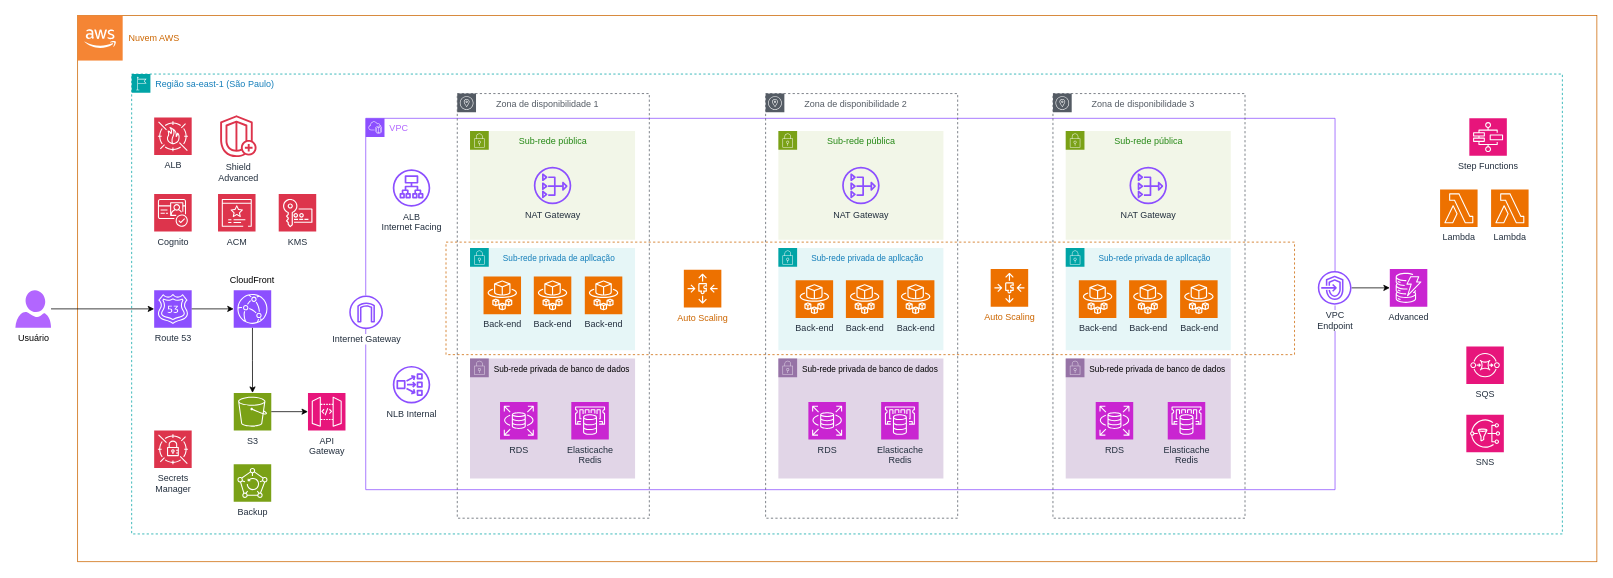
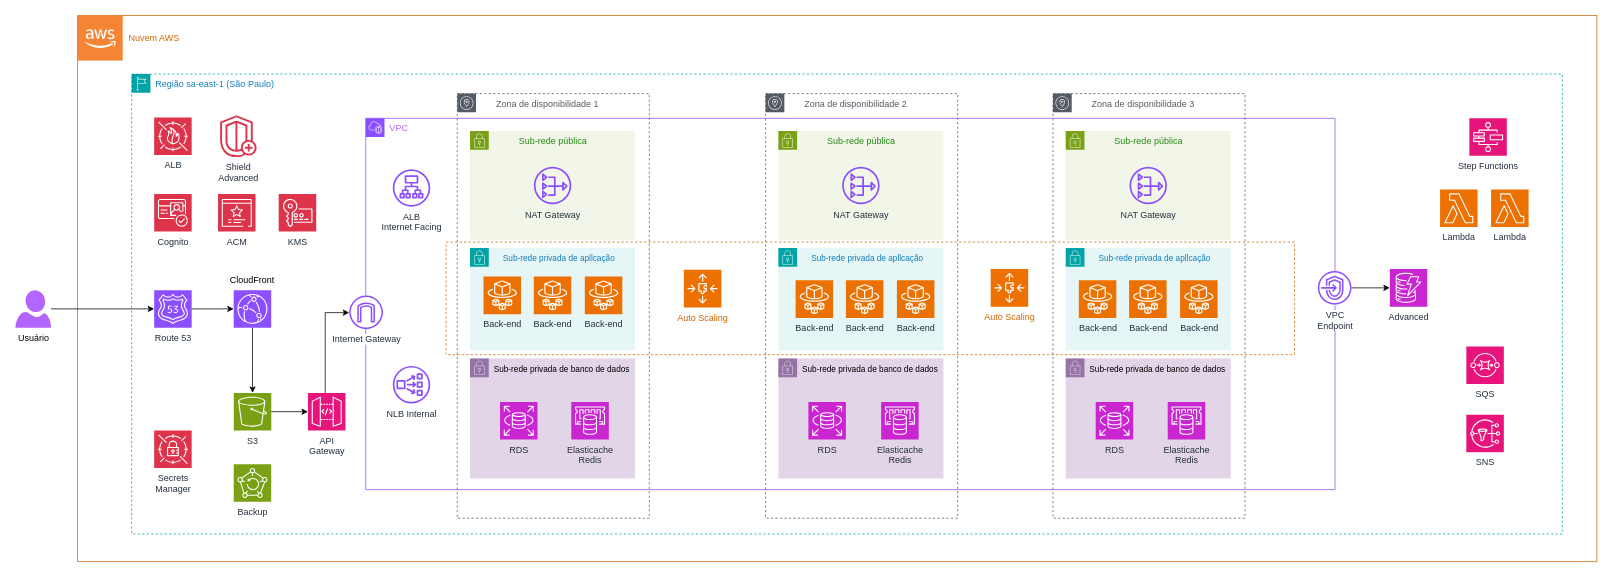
edge "API Gateway" -> "Internet Gateway": added
